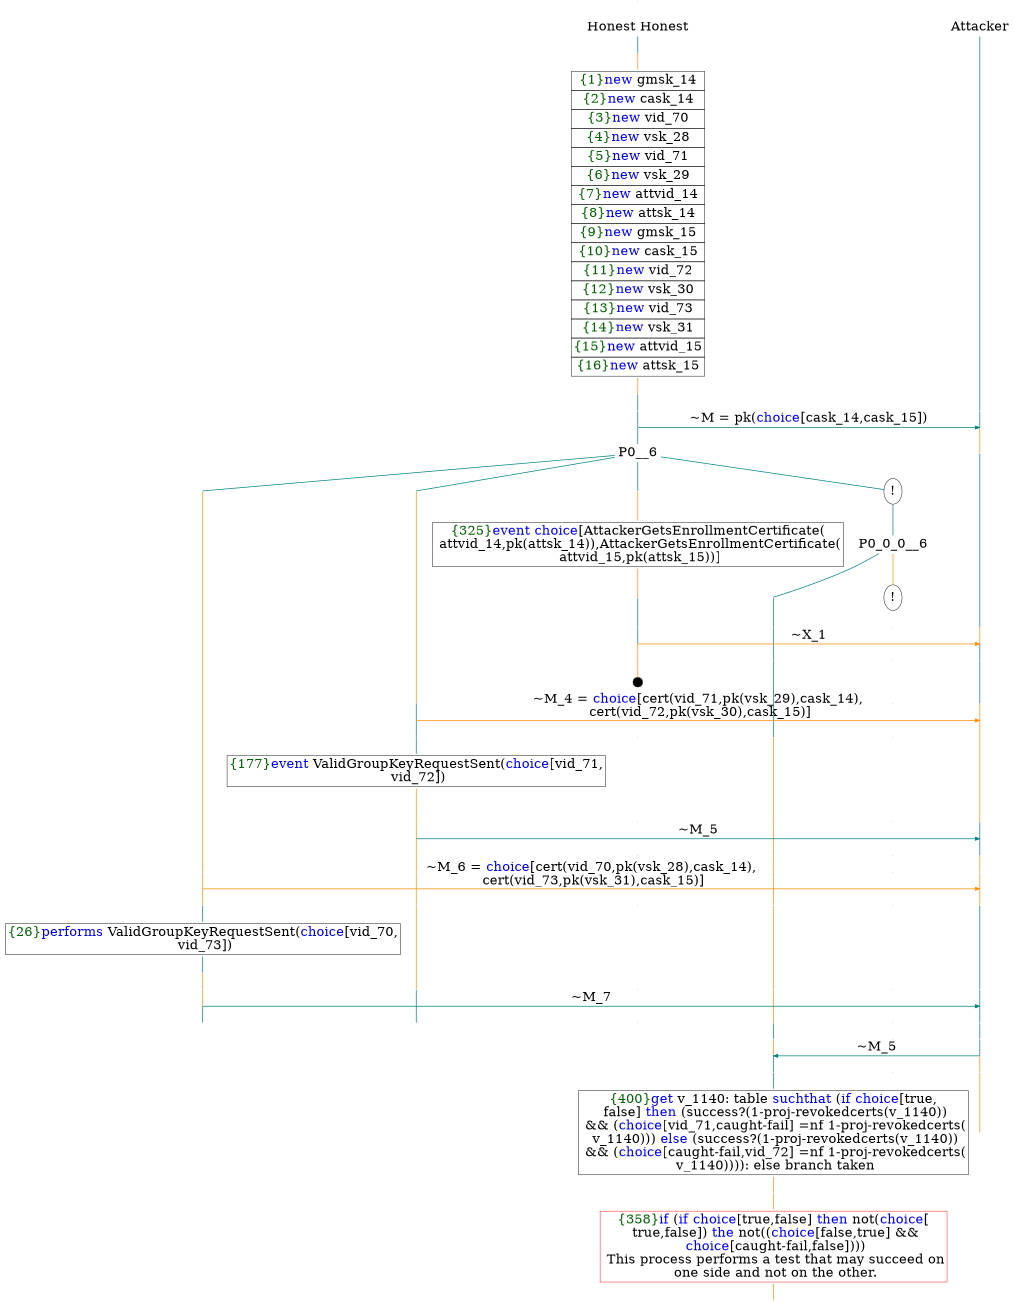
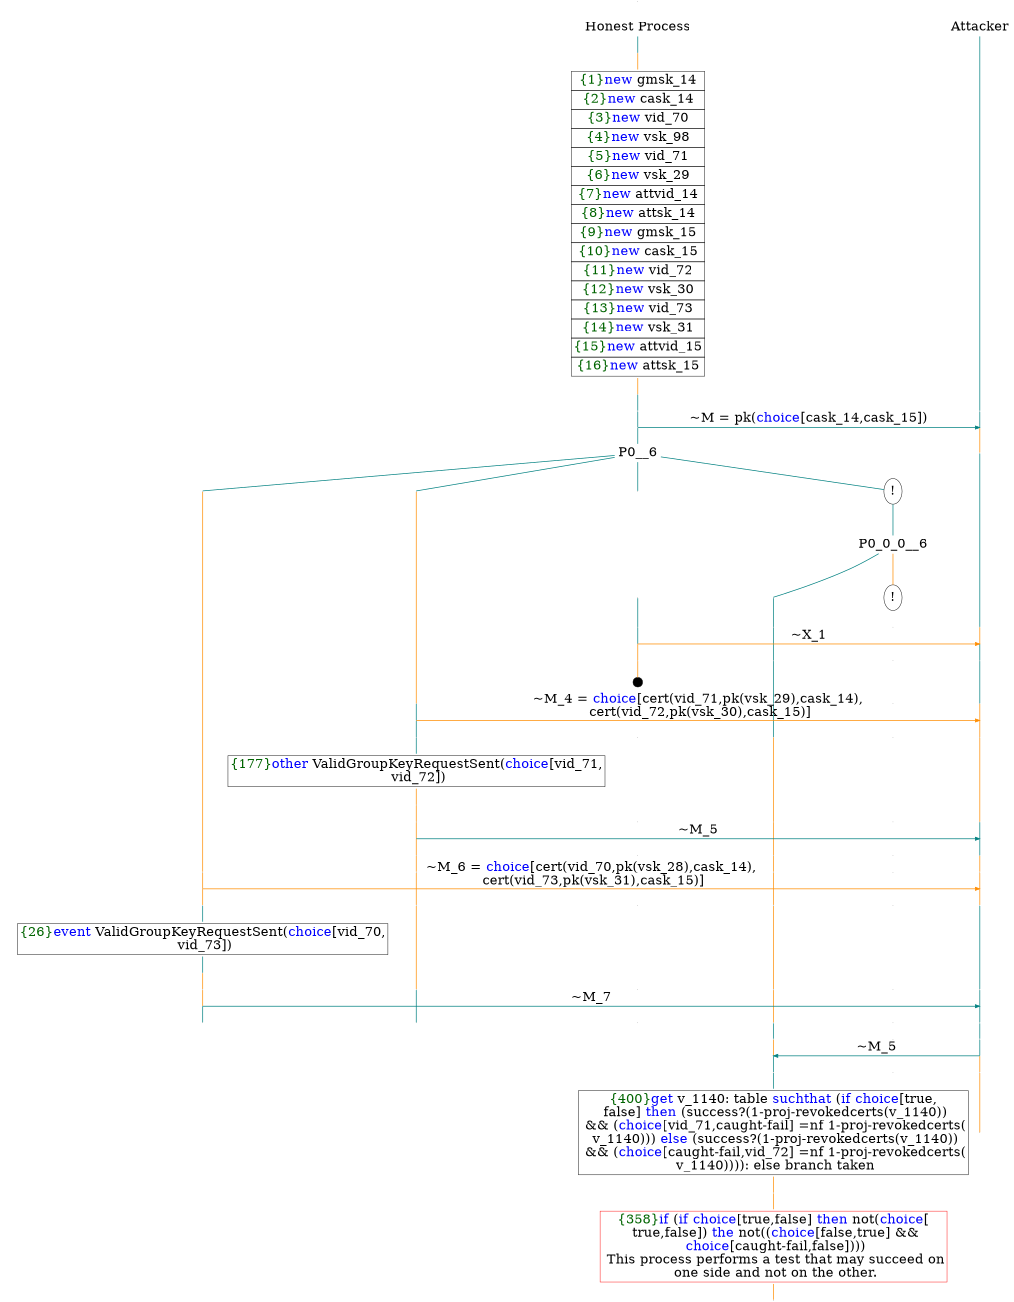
node "Honest Honest": label "Honest Honest" -> "Honest Process"
node "{1}": text "vsk_28" -> "vsk_98"
node "{325}": removed
node "{177}": text "event" -> "other"
node "{26}": text "performs" -> "event"
